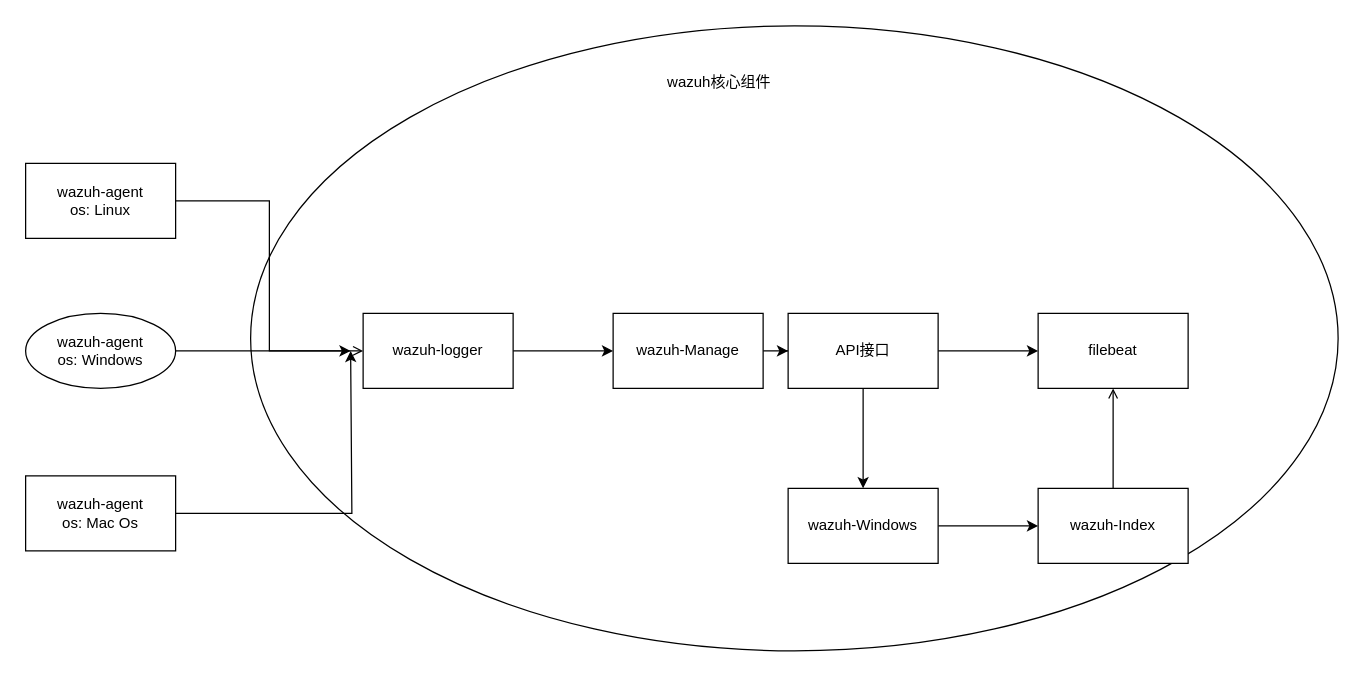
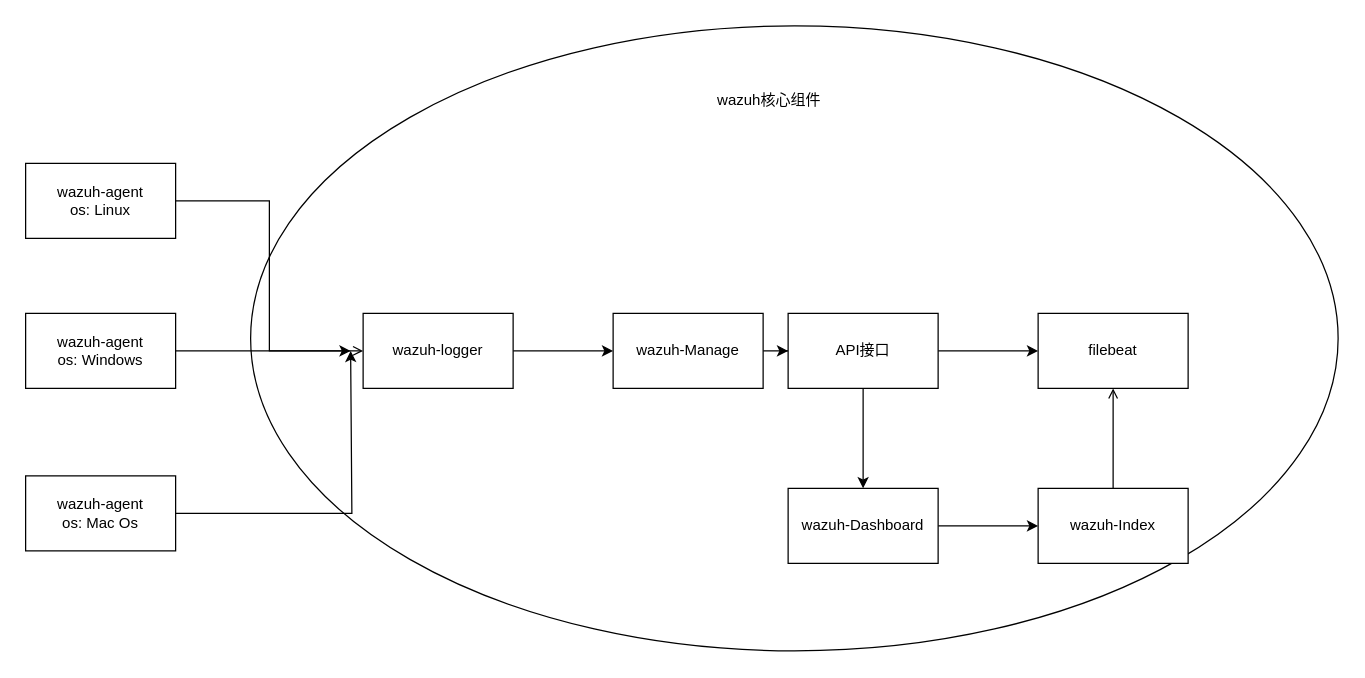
node "wazuh核心组件": moved (719, 82) -> (769, 101)
node "wazuh-agent os: Windows": shape ellipse -> rectangle
node "wazuh-Windows": label "wazuh-Windows" -> "wazuh-Dashboard"
